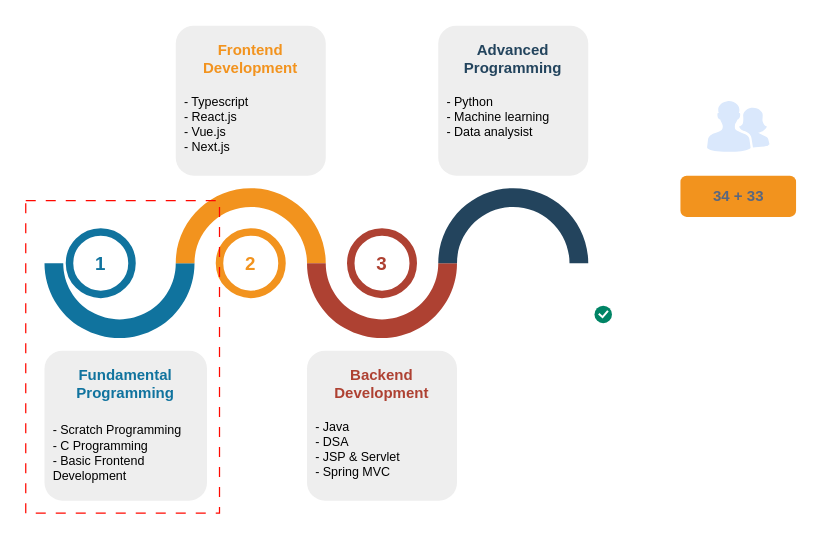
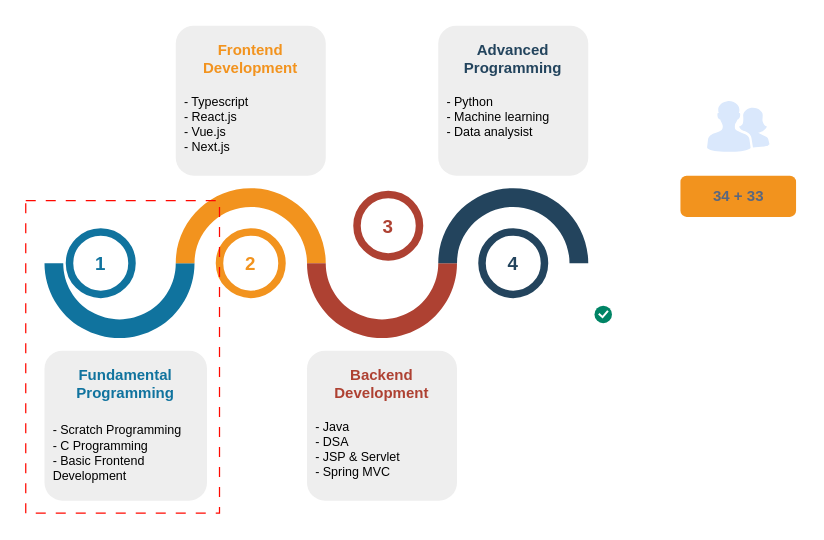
node "3": moved (382, 263) -> (388, 226)
node "4": added
